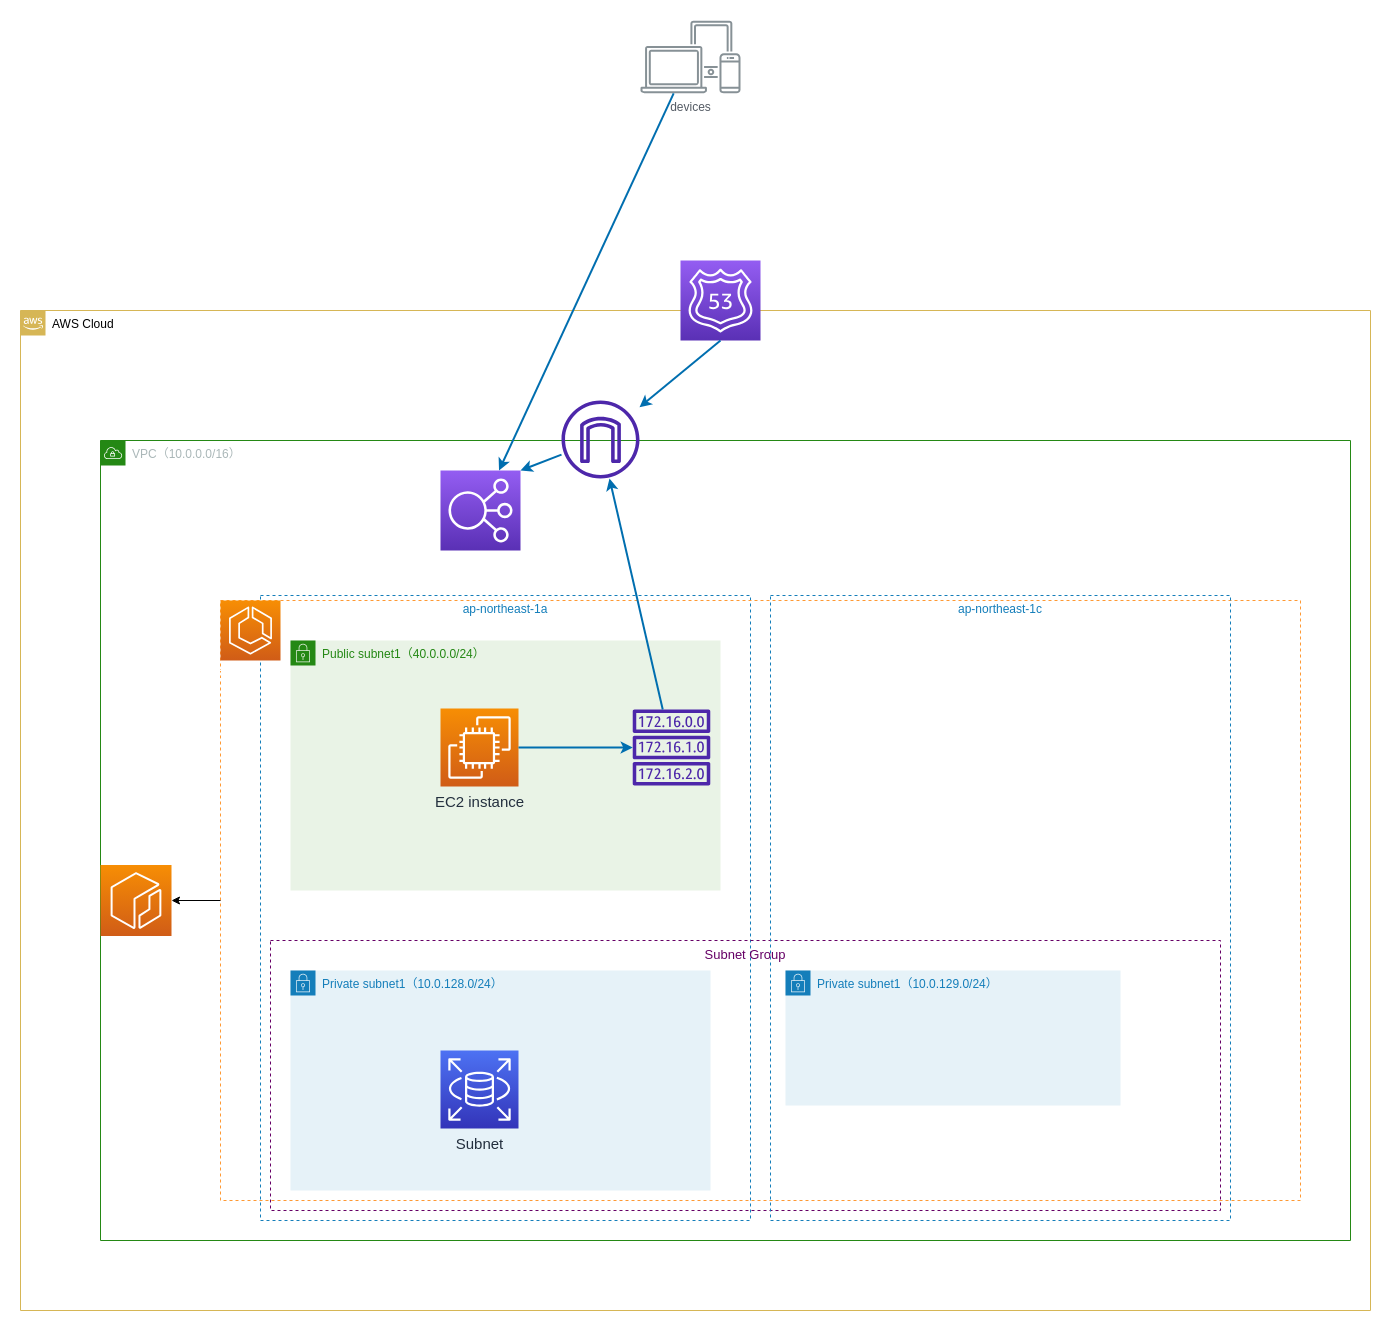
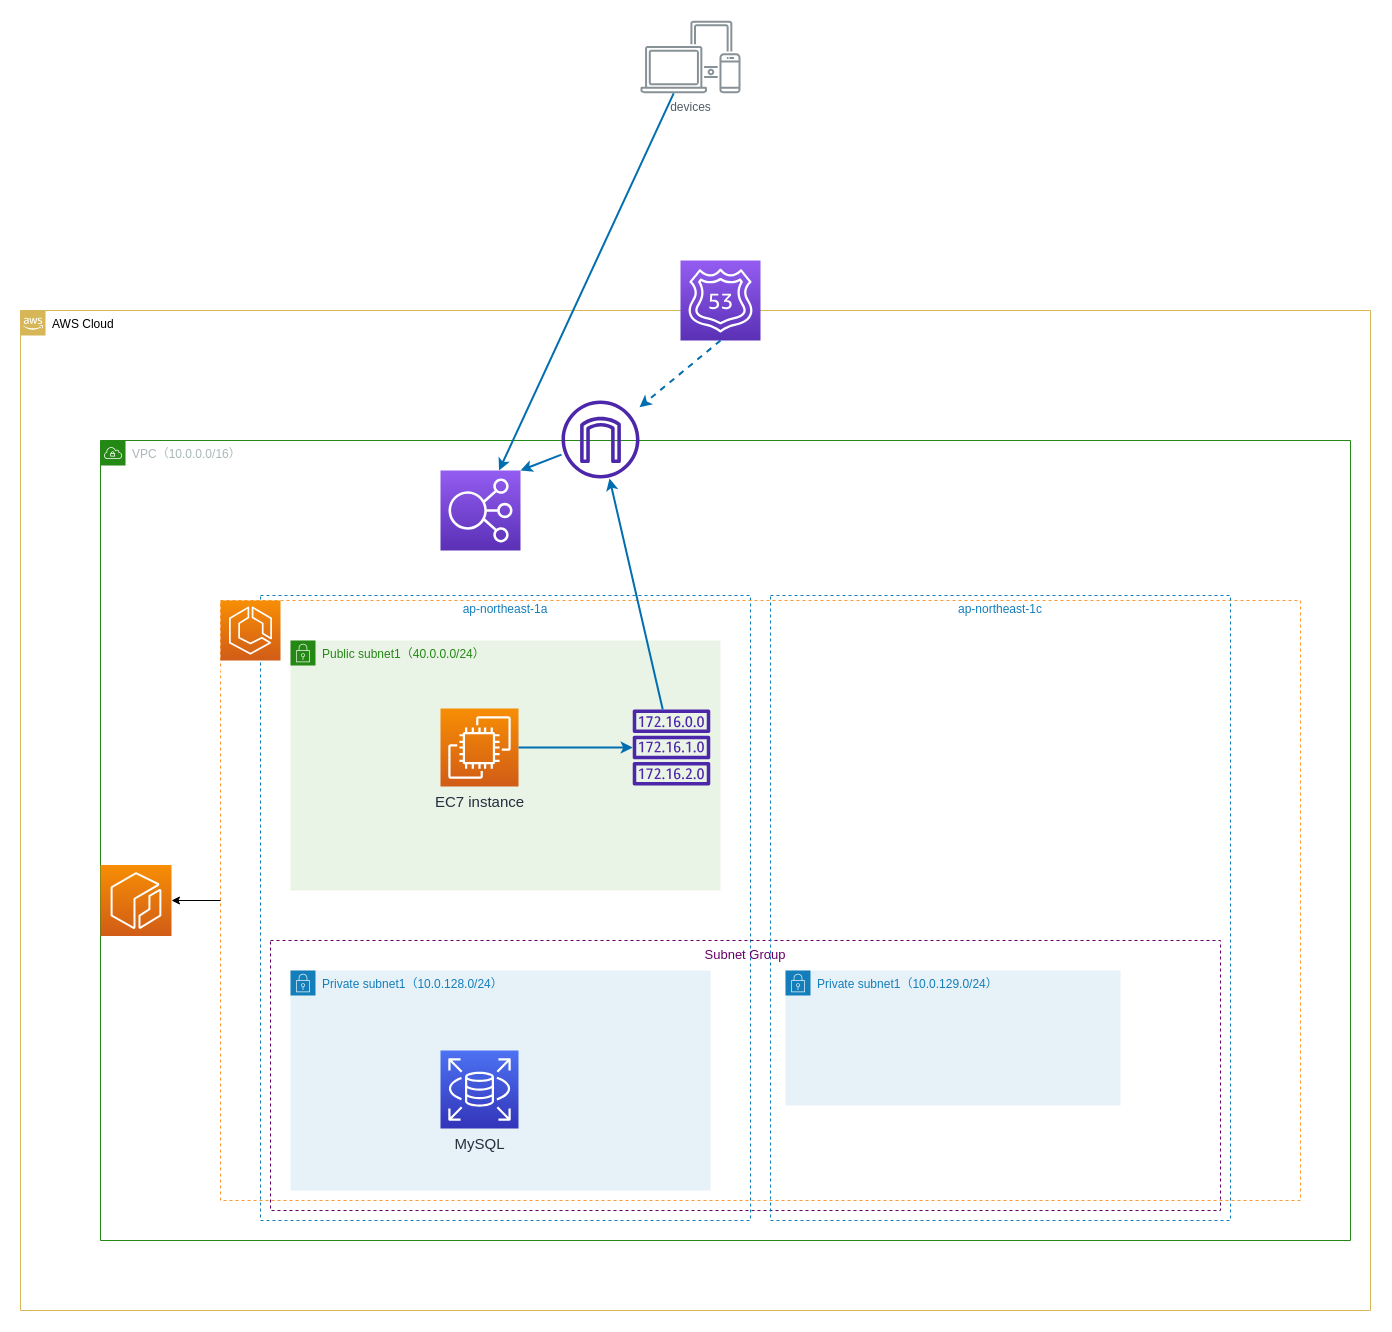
edge "Route53(DNS)" -> "AWS": style solid -> dashed
node "EC2 instance": label "EC2 instance" -> "EC7 instance"
node "Subnet": label "Subnet" -> "MySQL"
